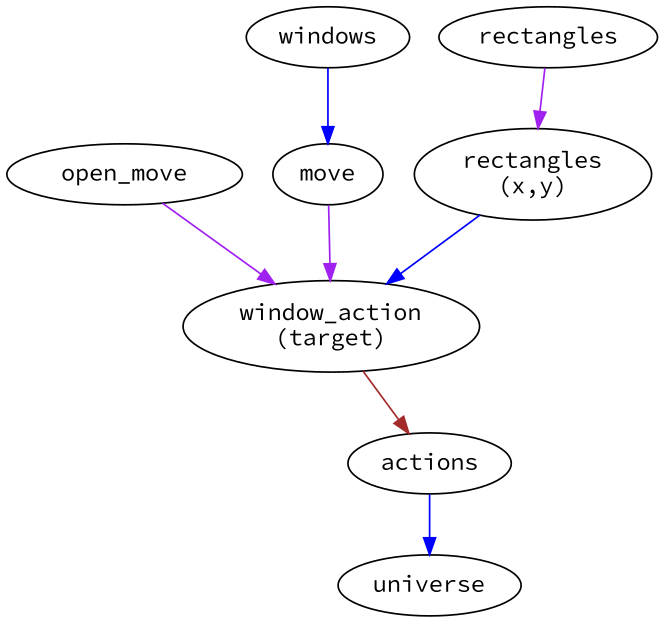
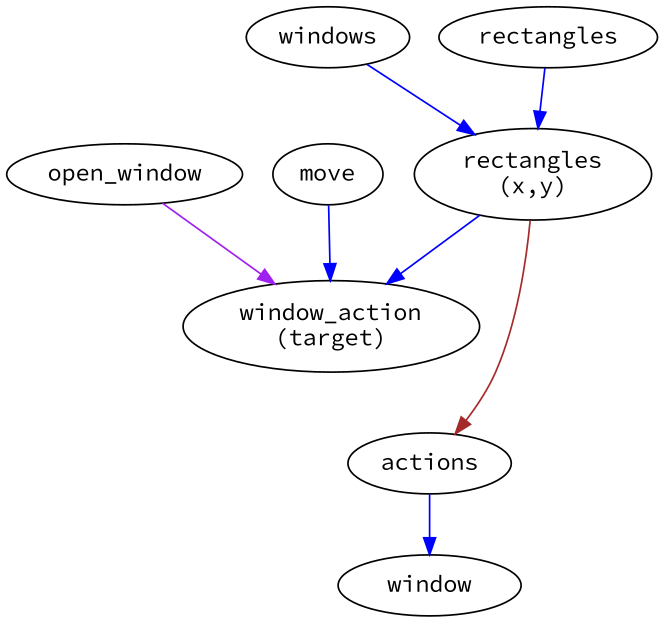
edge "rectangles" -> "rectangles (x,y)": color purple -> blue
edge "windows" -> "move": now "windows" -> "rectangles (x,y)"
node "open_move": label "open_move" -> "open_window"
edge "move" -> "window_action (target)": color purple -> blue
edge "window_action (target)" -> "actions": now "rectangles (x,y)" -> "actions"
node "universe": label "universe" -> "window"
